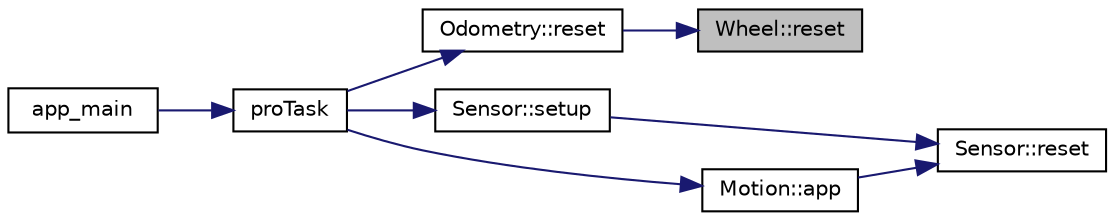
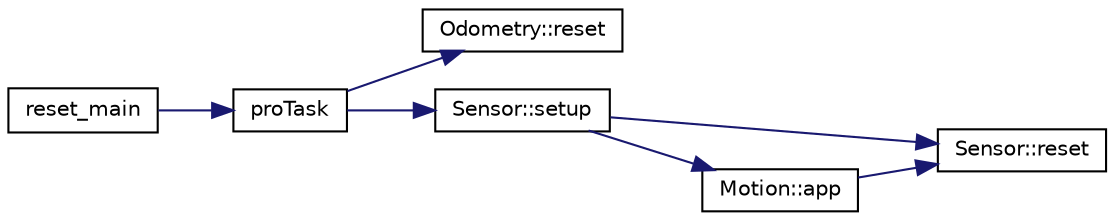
node "Wheel::reset": removed
node "app_main": label "app_main" -> "reset_main"
edge "proTask" -> "Motion::app": now "Sensor::setup" -> "Motion::app"
